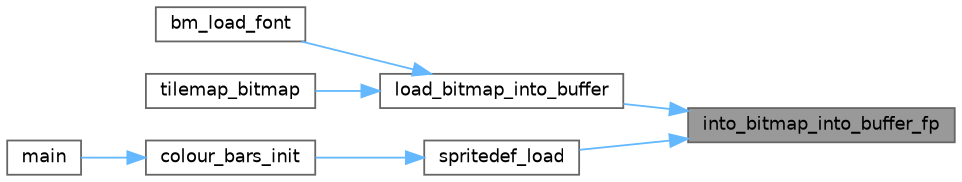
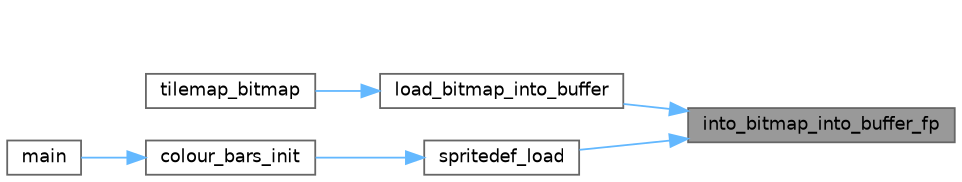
node "bm_load_font": removed
